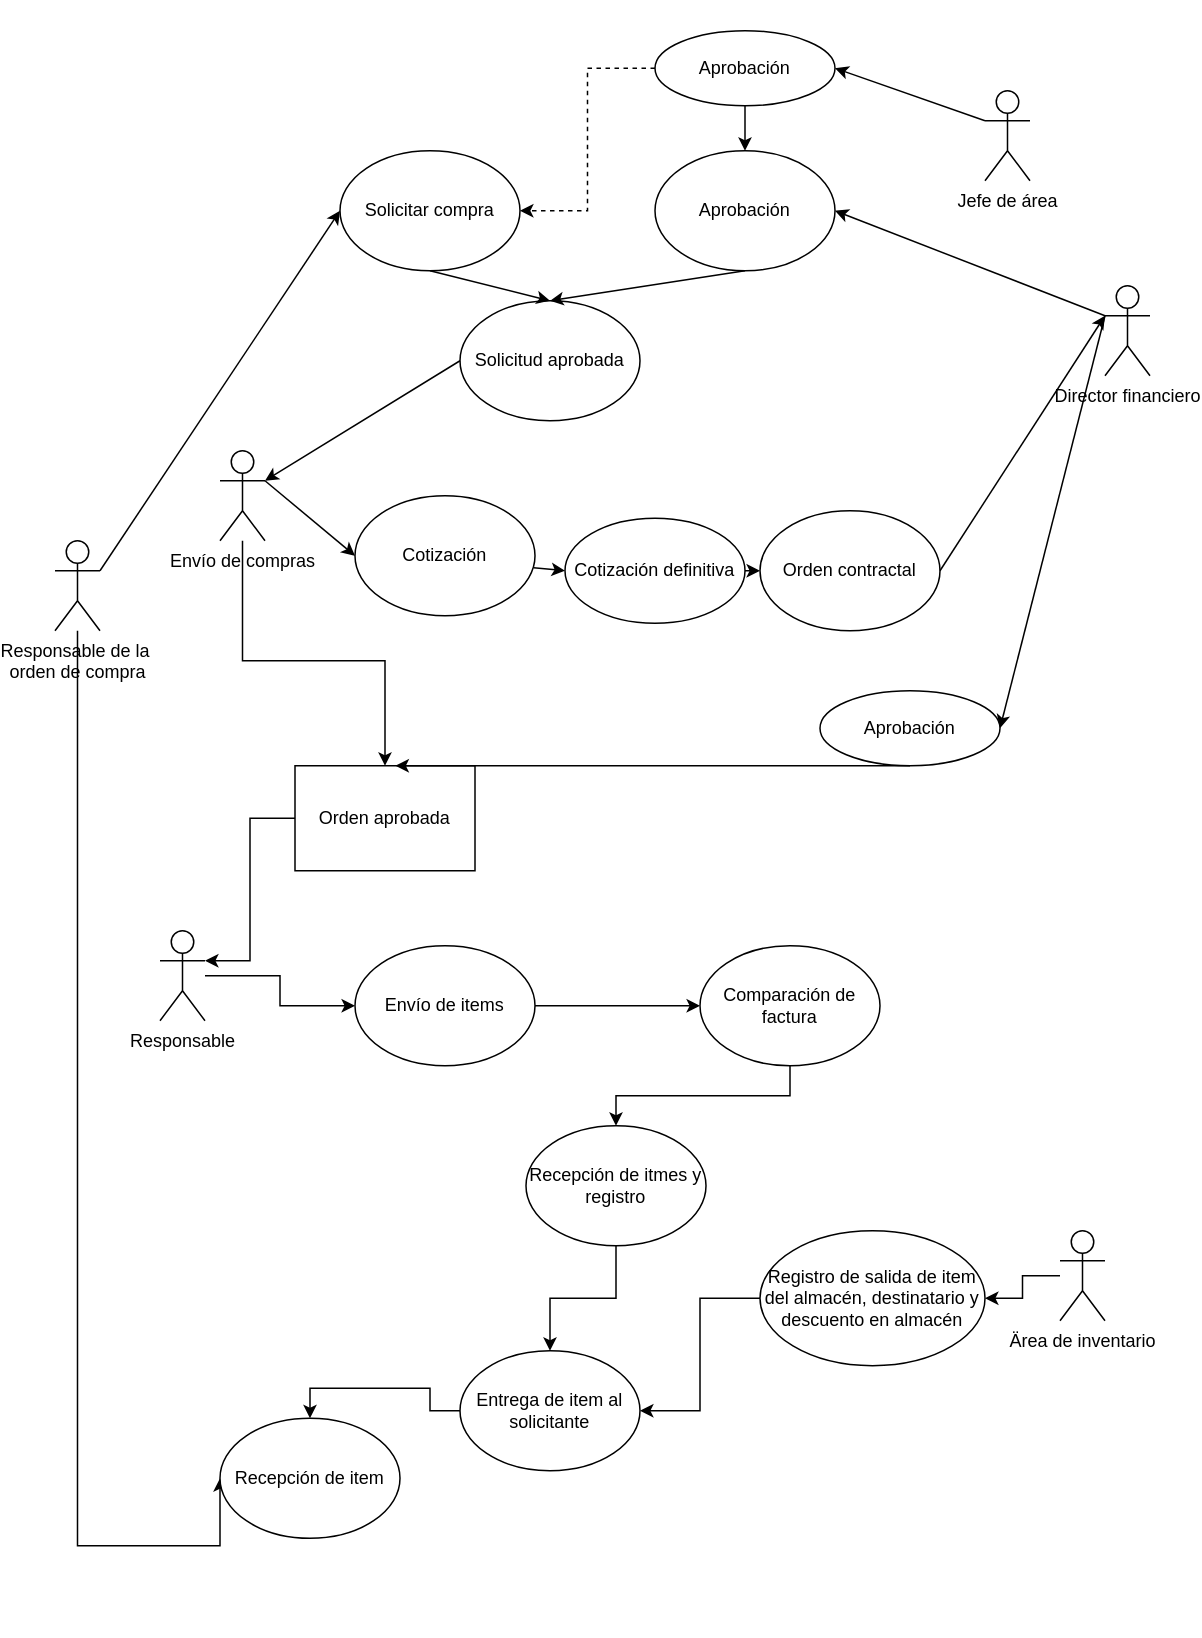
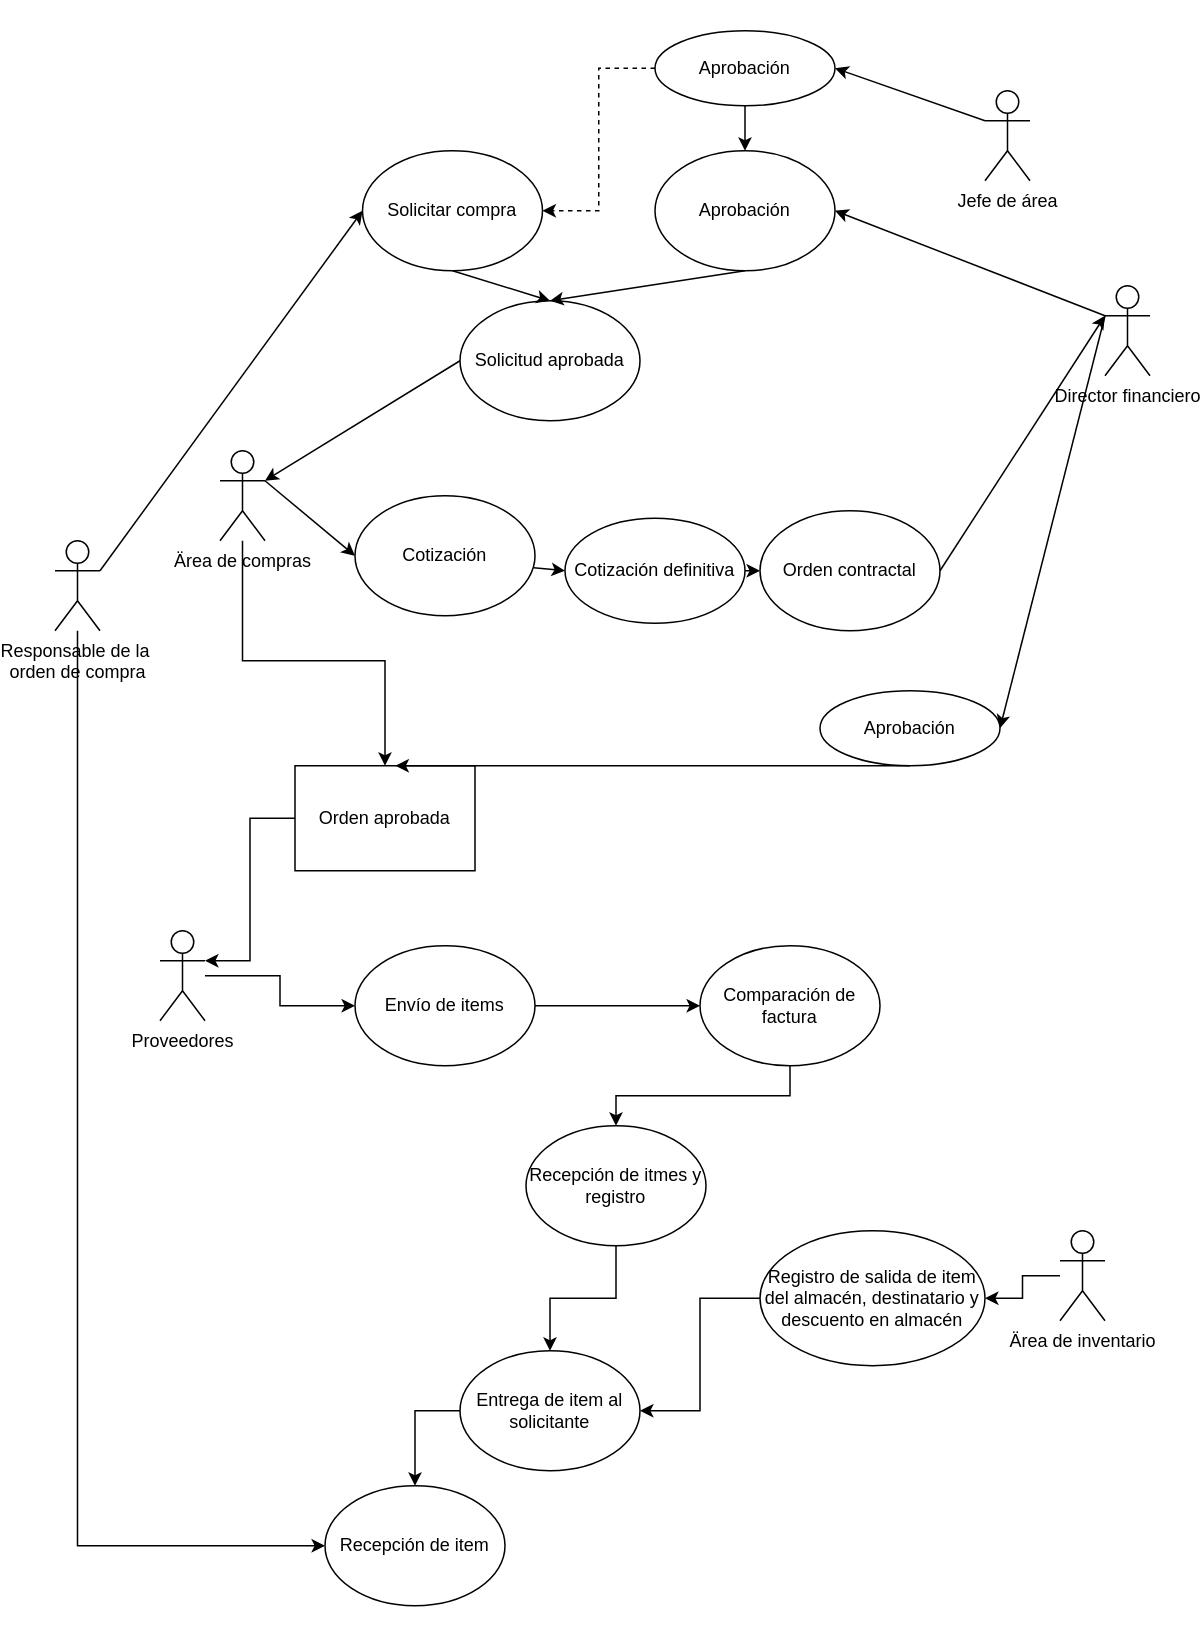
node "Solicitar compra": moved (430, 211) -> (452, 211)
node "Envío de compras": label "Envío de compras" -> "Ärea de compras"
node "Responsable": label "Responsable" -> "Proveedores"
node "Recepción de item": moved (310, 1478) -> (415, 1546)
